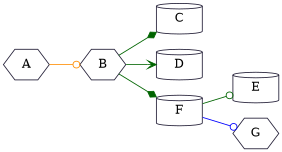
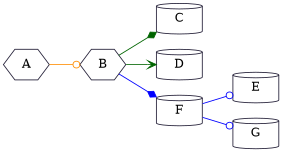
edge "B" -> "F": color darkgreen -> blue
edge "F" -> "E": color darkgreen -> blue
node "G": shape hexagon -> cylinder
